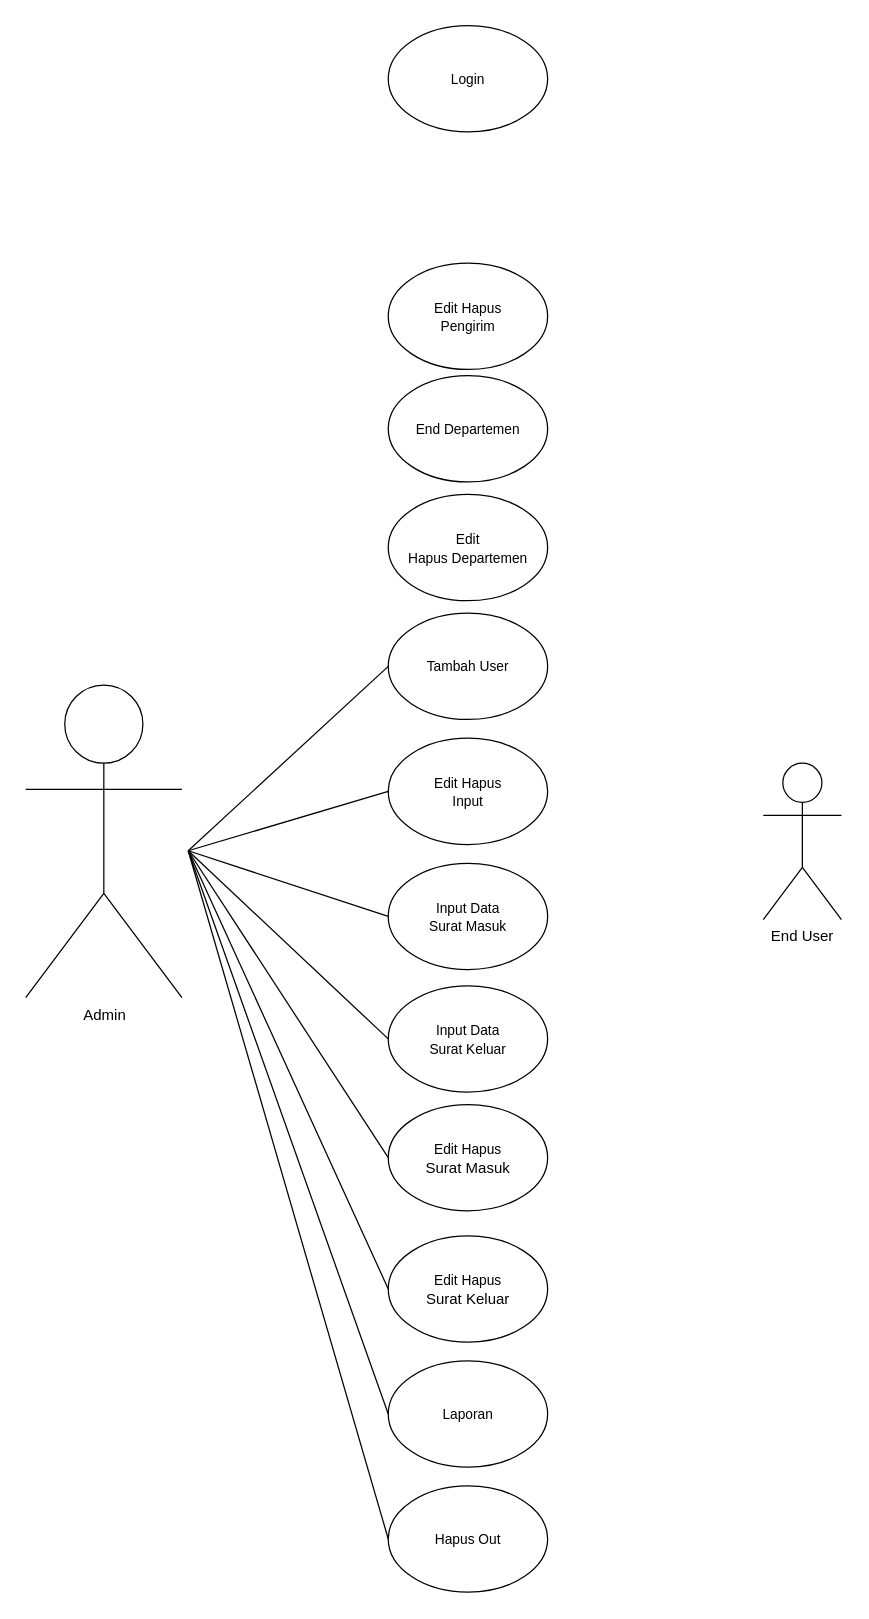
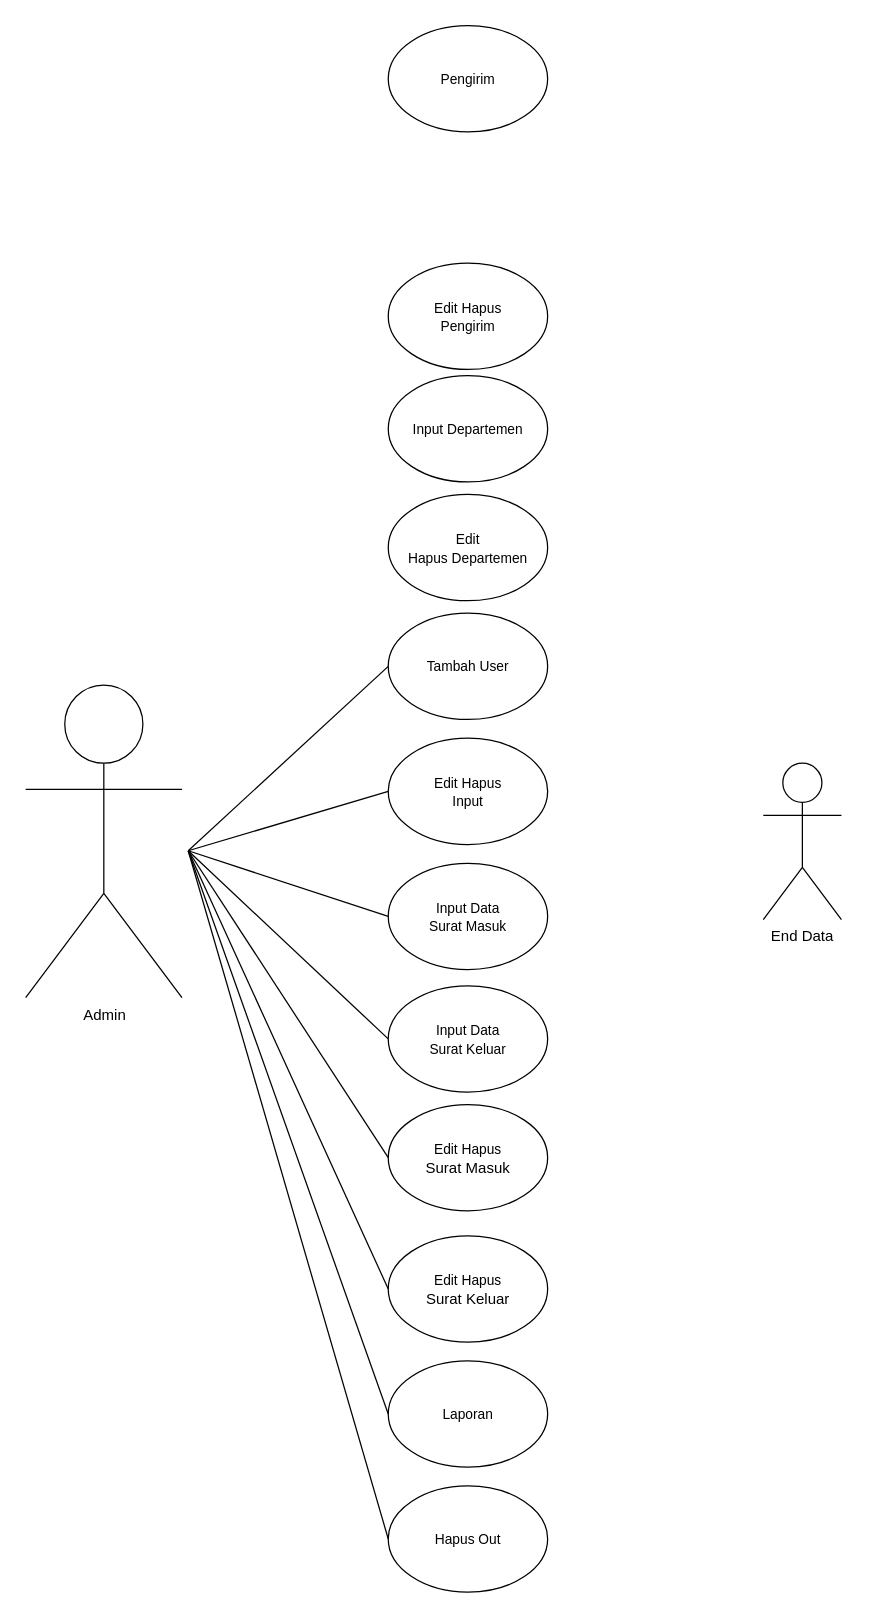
node "Login": label "Login" -> "Pengirim"
node "End Departemen": label "End Departemen" -> "Input Departemen"
node "End User": label "End User" -> "End Data"
